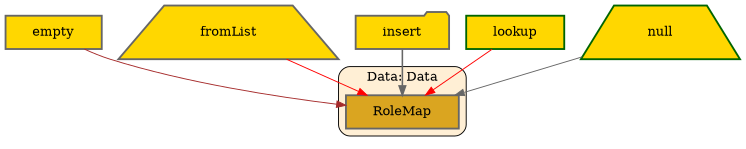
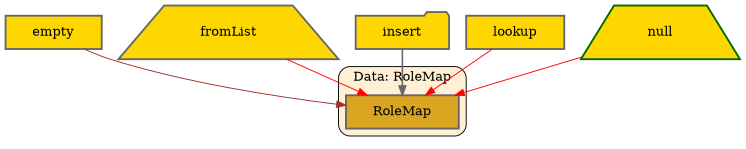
node "lookup": color darkgreen -> gray40
edge "null" -> "RoleMap": color gray40 -> red
cluster "Data: Data": label "Data: Data" -> "Data: RoleMap"
